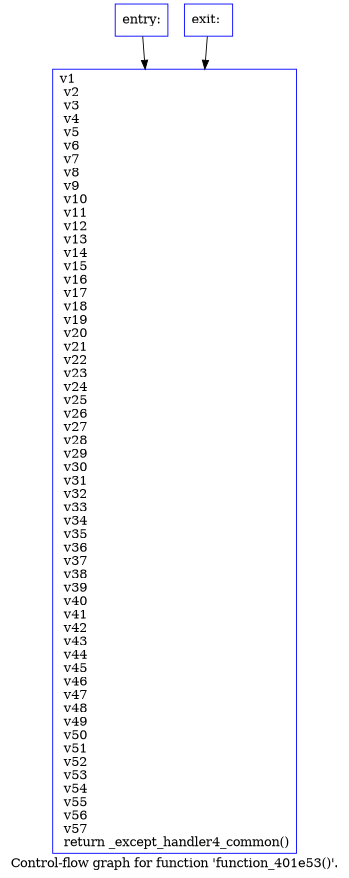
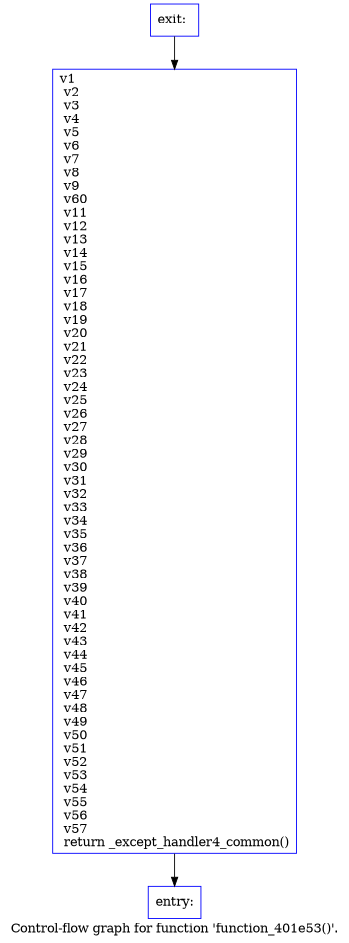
edge "entry:" -> "v1": reversed
node "v1": text "v10" -> "v60"
